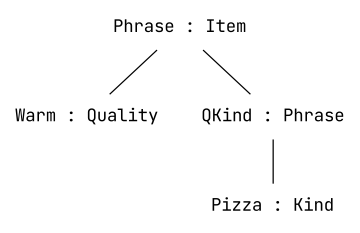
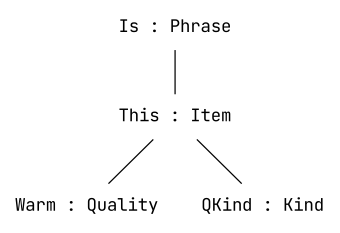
node "Is : Phrase": added
node "Phrase : Item": label "Phrase : Item" -> "This : Item"
node "QKind : Phrase": label "QKind : Phrase" -> "QKind : Kind"
node "Pizza : Kind": removed
